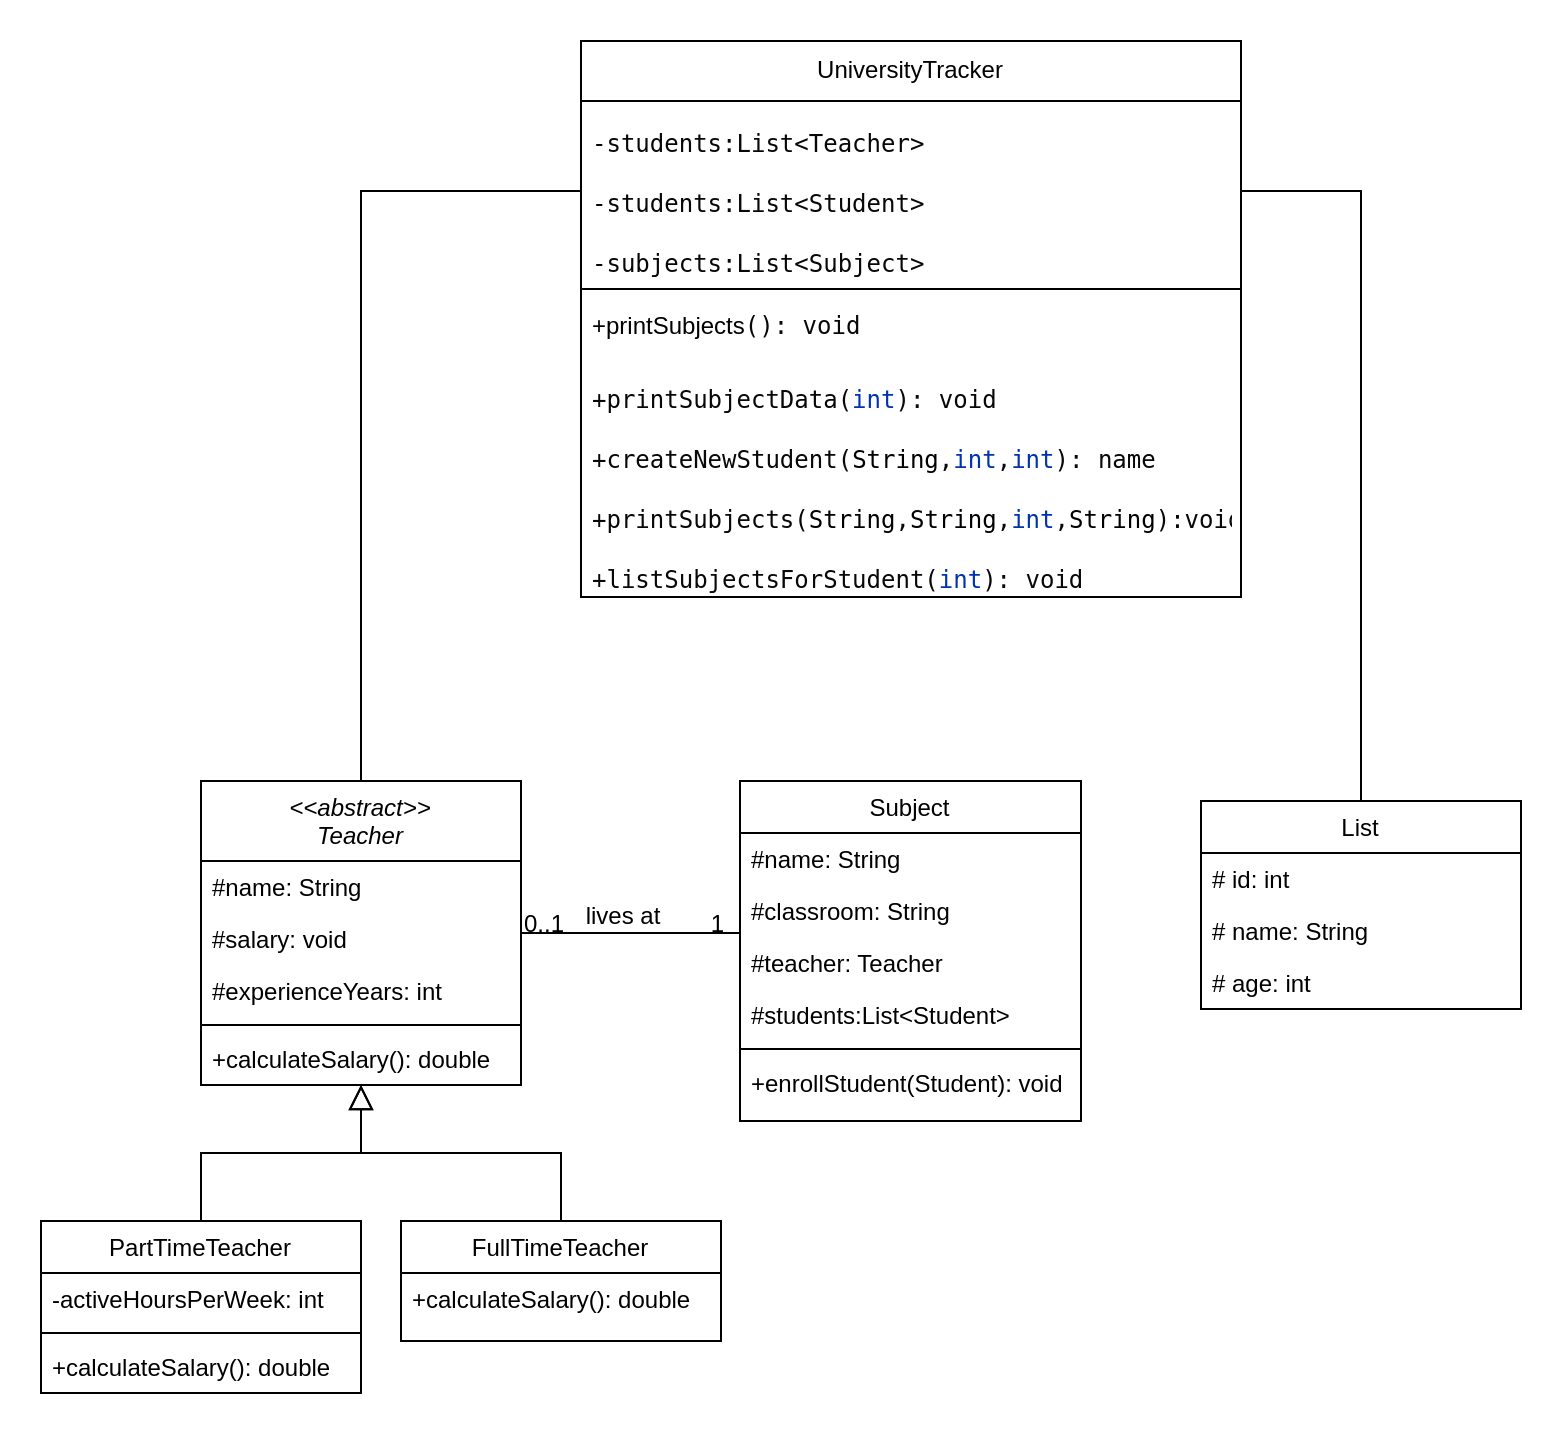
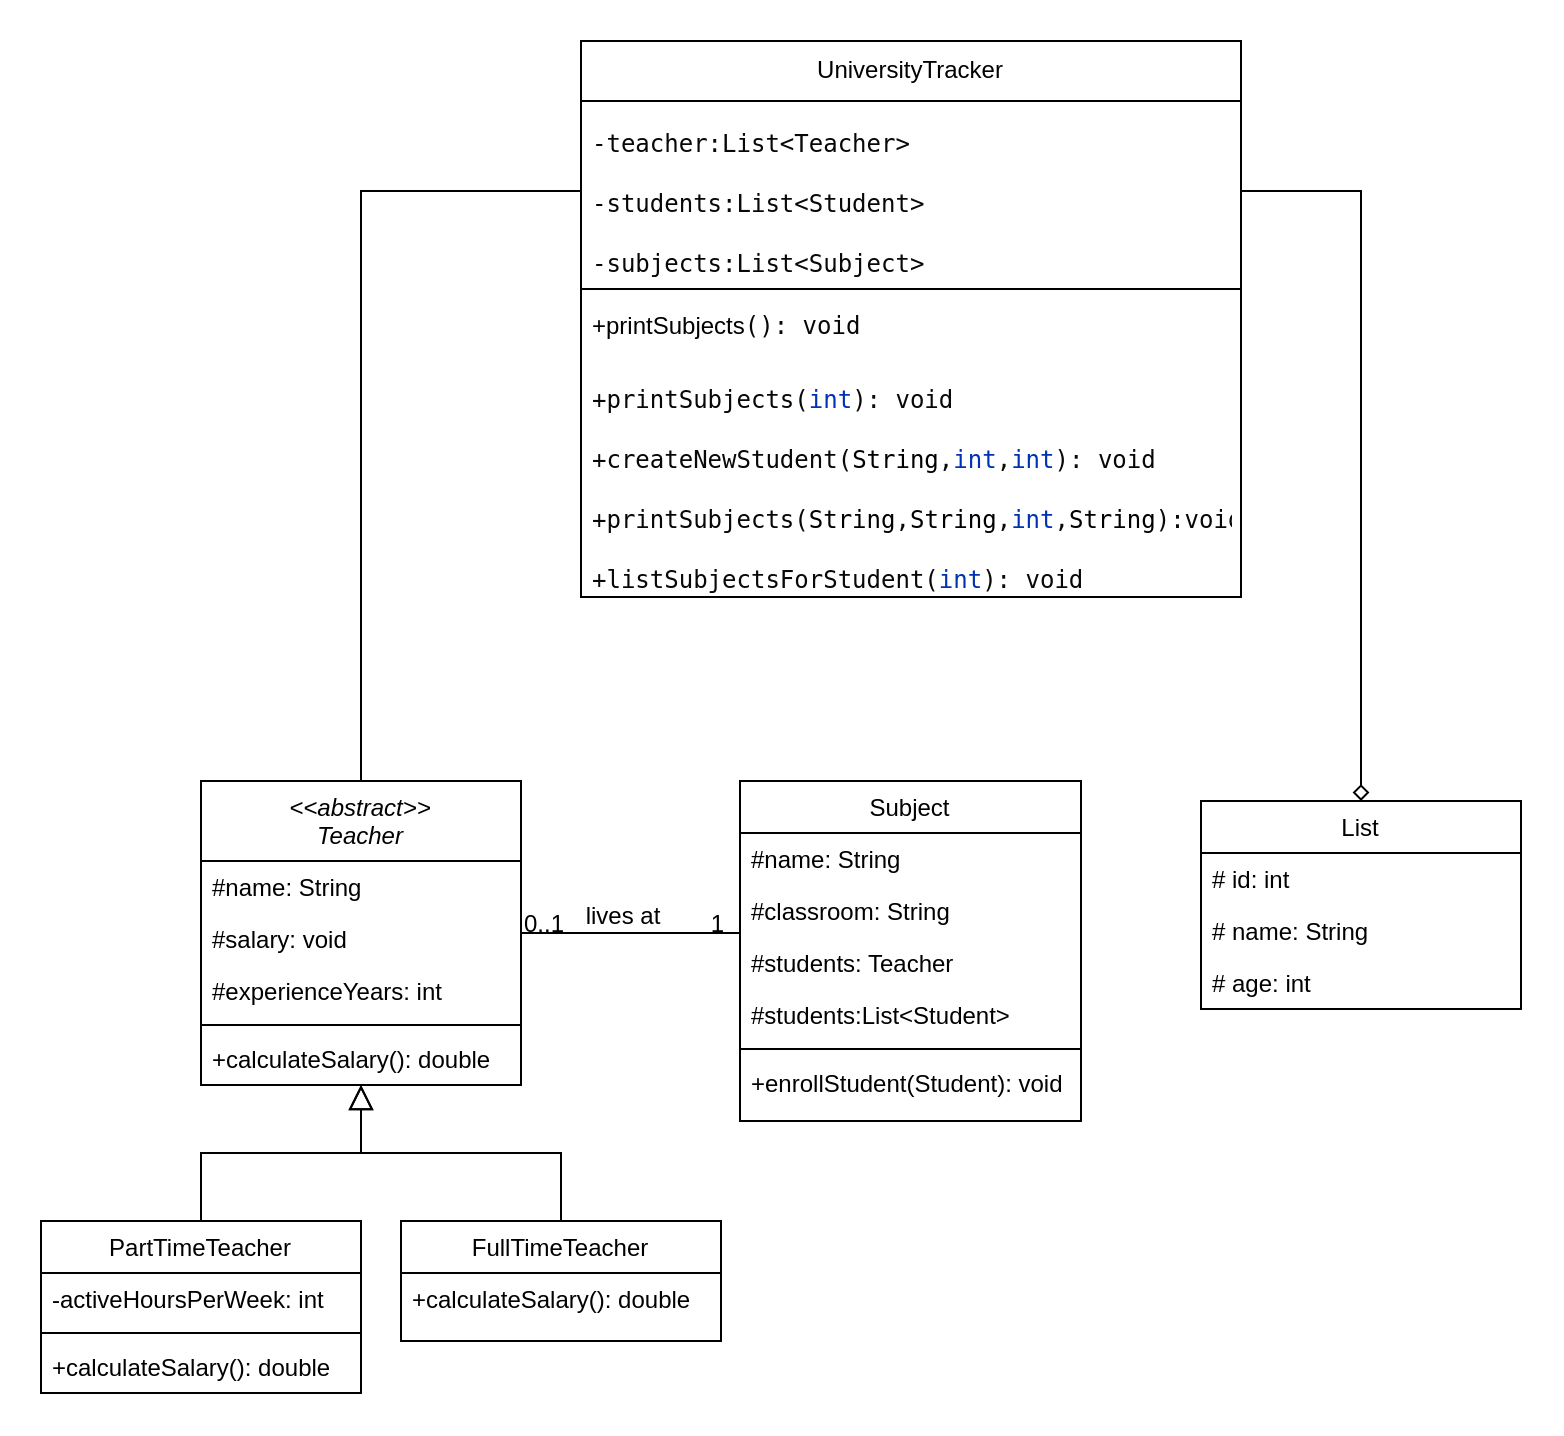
node "-students:List<Teacher>": label "-students:List<Teacher>" -> "-teacher:List<Teacher>"
node "+printSubjectData(int): void": label "+printSubjectData(int): void" -> "+printSubjects(int): void"
node "+createNewStudent(String,int,int): name": label "+createNewStudent(String,int,int): name" -> "+createNewStudent(String,int,int): void"
edge "-students:List<Student>" -- "List": arrowhead none -> diamond
node "#teacher: Teacher": label "#teacher: Teacher" -> "#students: Teacher"
